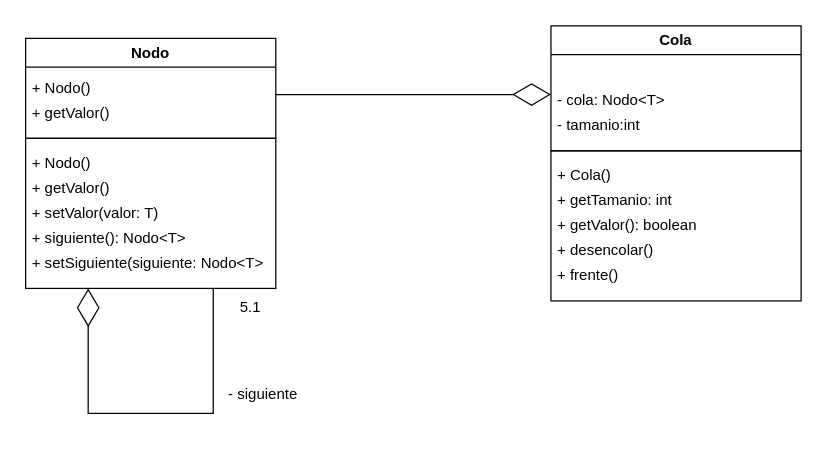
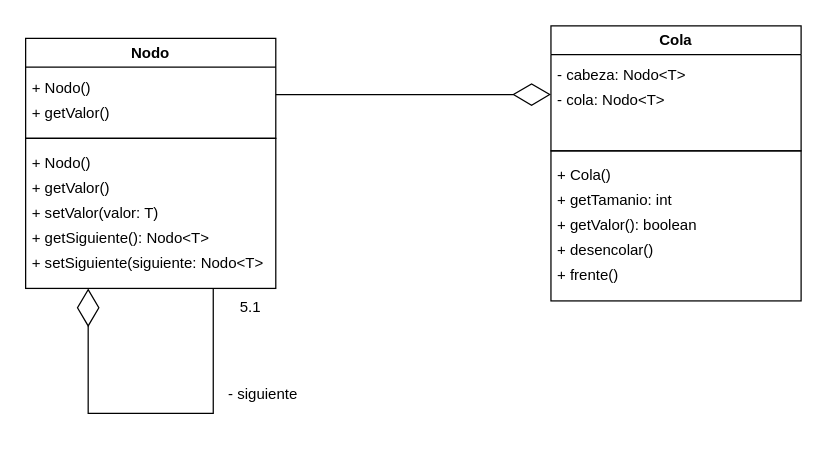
node "- cabeza: Nodo<T>": added
node "- tamanio:int": removed
node "+ siguiente(): Nodo<T>": label "+ siguiente(): Nodo<T>" -> "+ getSiguiente(): Nodo<T>"
